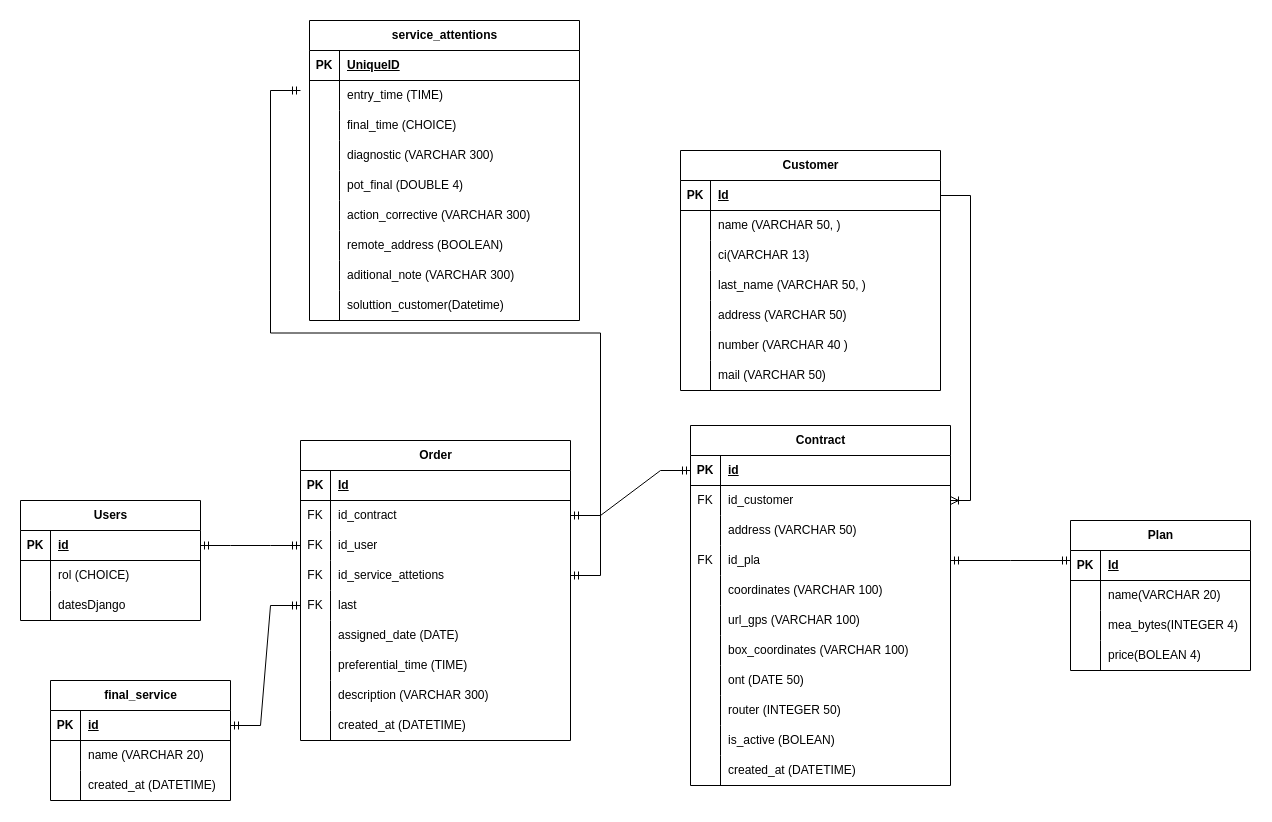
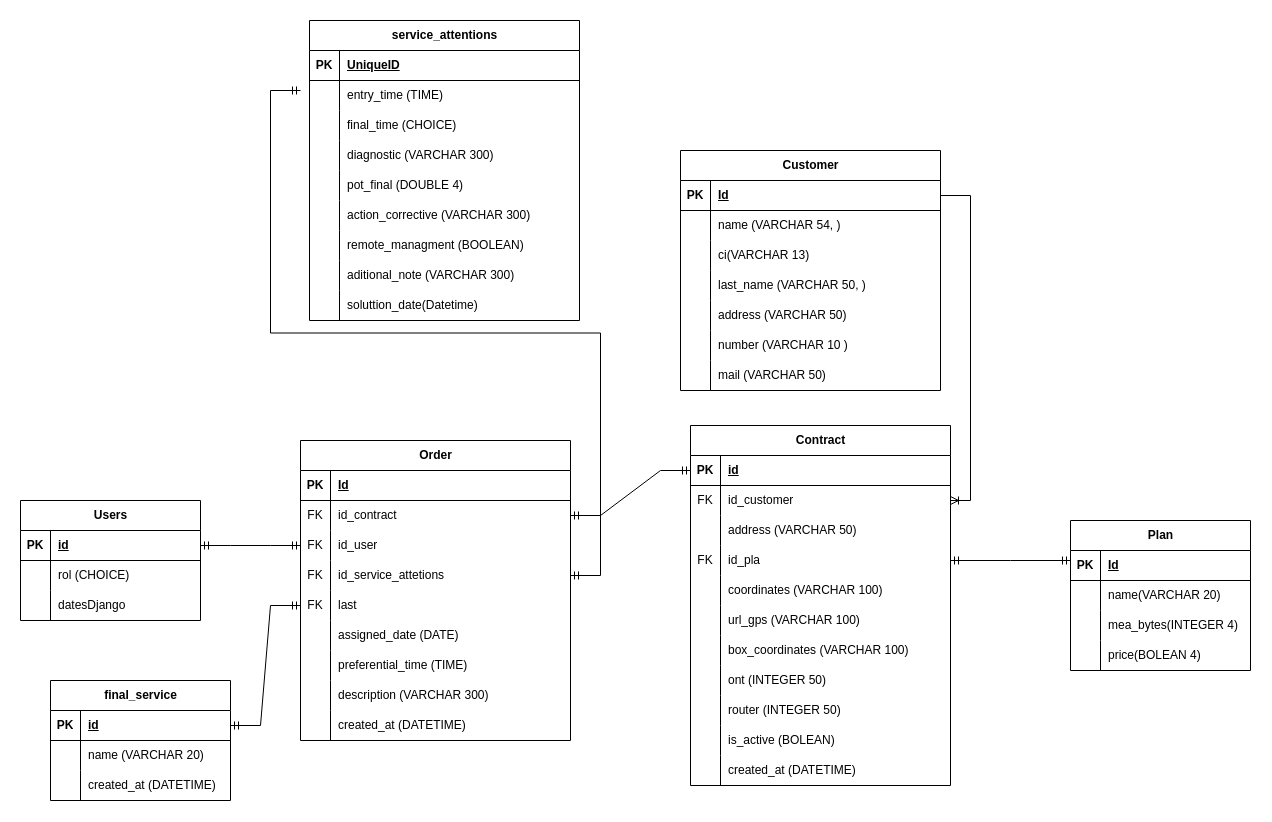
node "name (VARCHAR 50, )": label "name (VARCHAR 50, )" -> "name (VARCHAR 54, )"
node "remote_address (BOOLEAN)": label "remote_address (BOOLEAN)" -> "remote_managment (BOOLEAN)"
node "soluttion_customer(Datetime)": label "soluttion_customer(Datetime)" -> "soluttion_date(Datetime)"
node "number (VARCHAR 40 )": label "number (VARCHAR 40 )" -> "number (VARCHAR 10 )"
node "ont (DATE 50)": label "ont (DATE 50)" -> "ont (INTEGER 50)"
